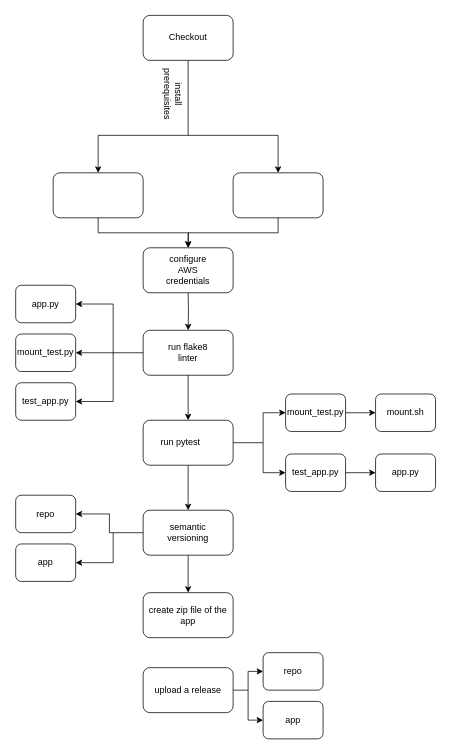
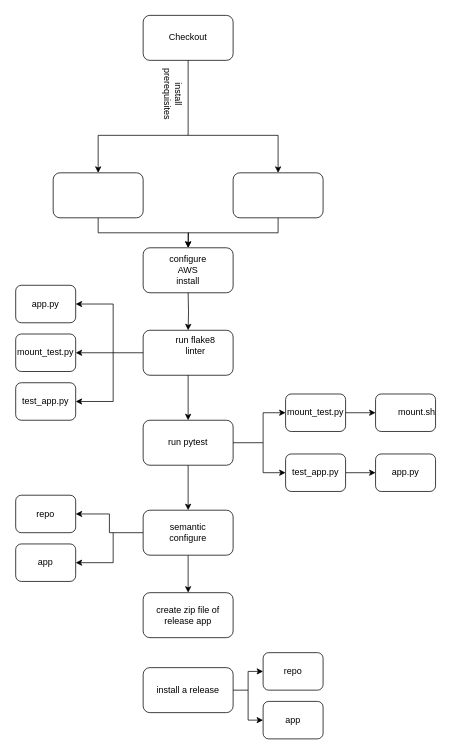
node "configure AWS credentials": label "configure AWS credentials" -> "configure AWS install"
node "run flake8 linter": moved (188, 353) -> (195, 345)
node "mount.sh": moved (405, 413) -> (417, 413)
node "run pytest": moved (180, 443) -> (188, 443)
node "semantic versioning": label "semantic versioning" -> "semantic configure"
node "create zip file of the app": label "create zip file of the app" -> "create zip file of release app"
node "upload a release": label "upload a release" -> "install a release"
